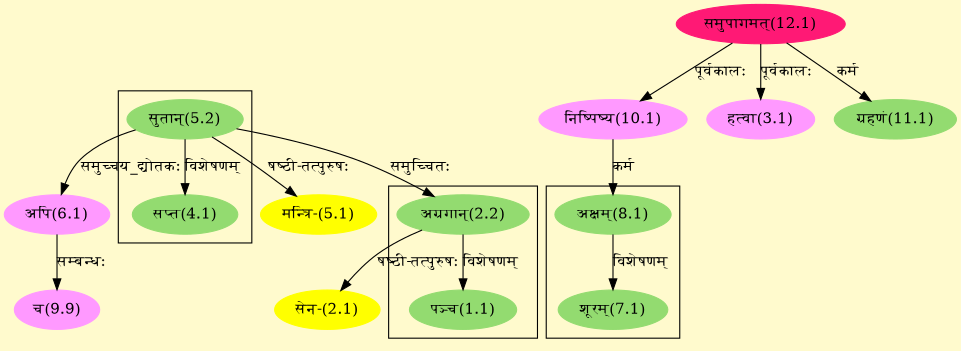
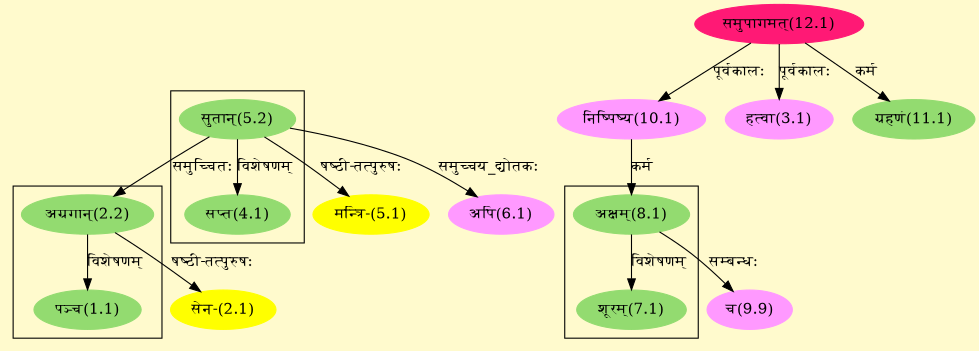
edge "अपि(6.1)" -> "च(9.9)": now "अक्षम्(8.1)" -> "च(9.9)"
